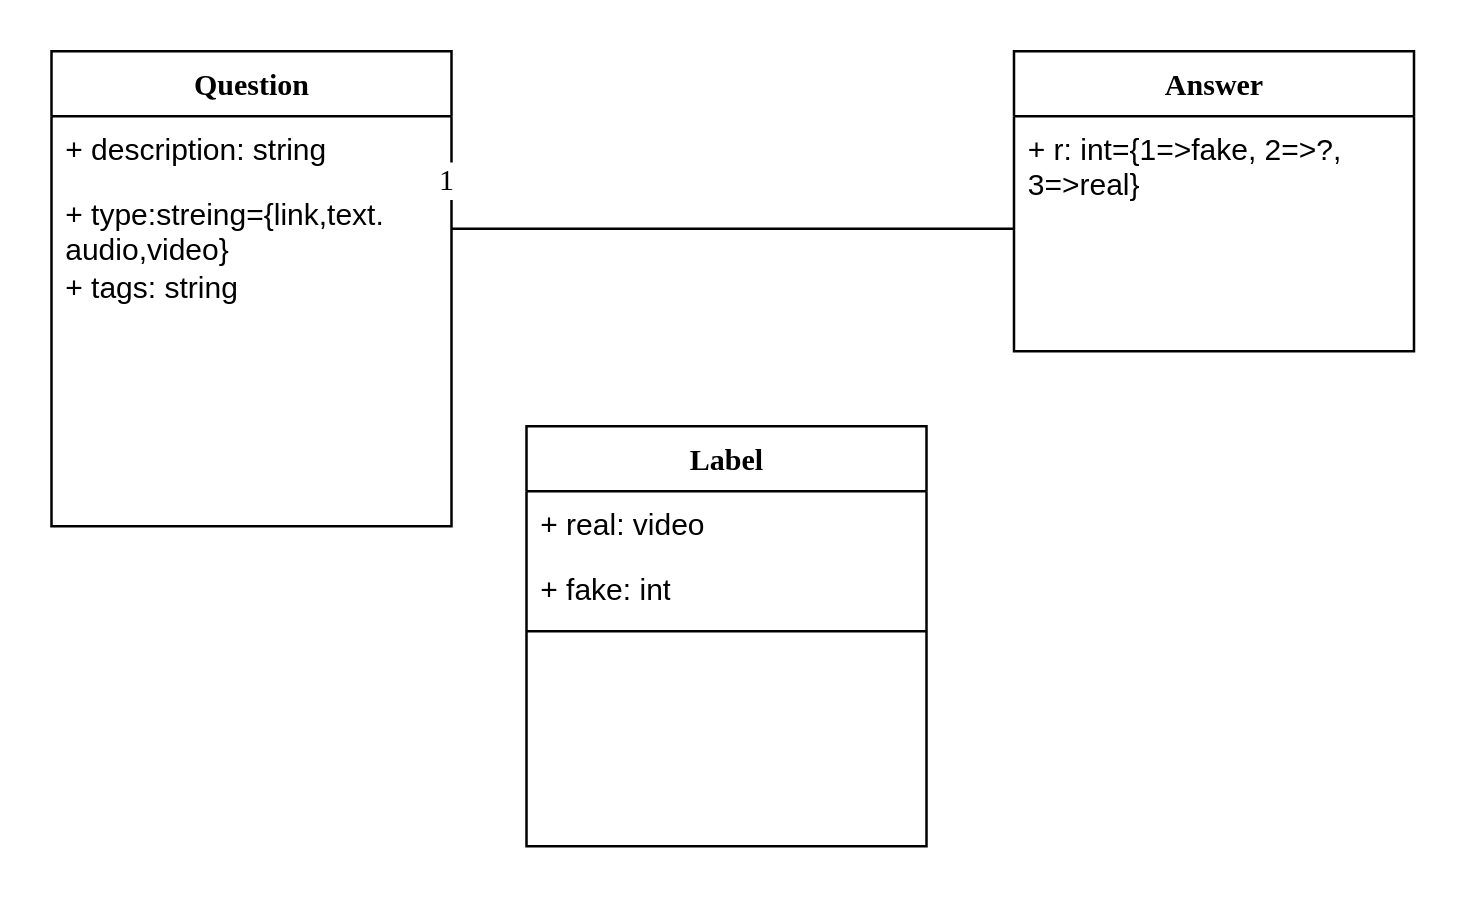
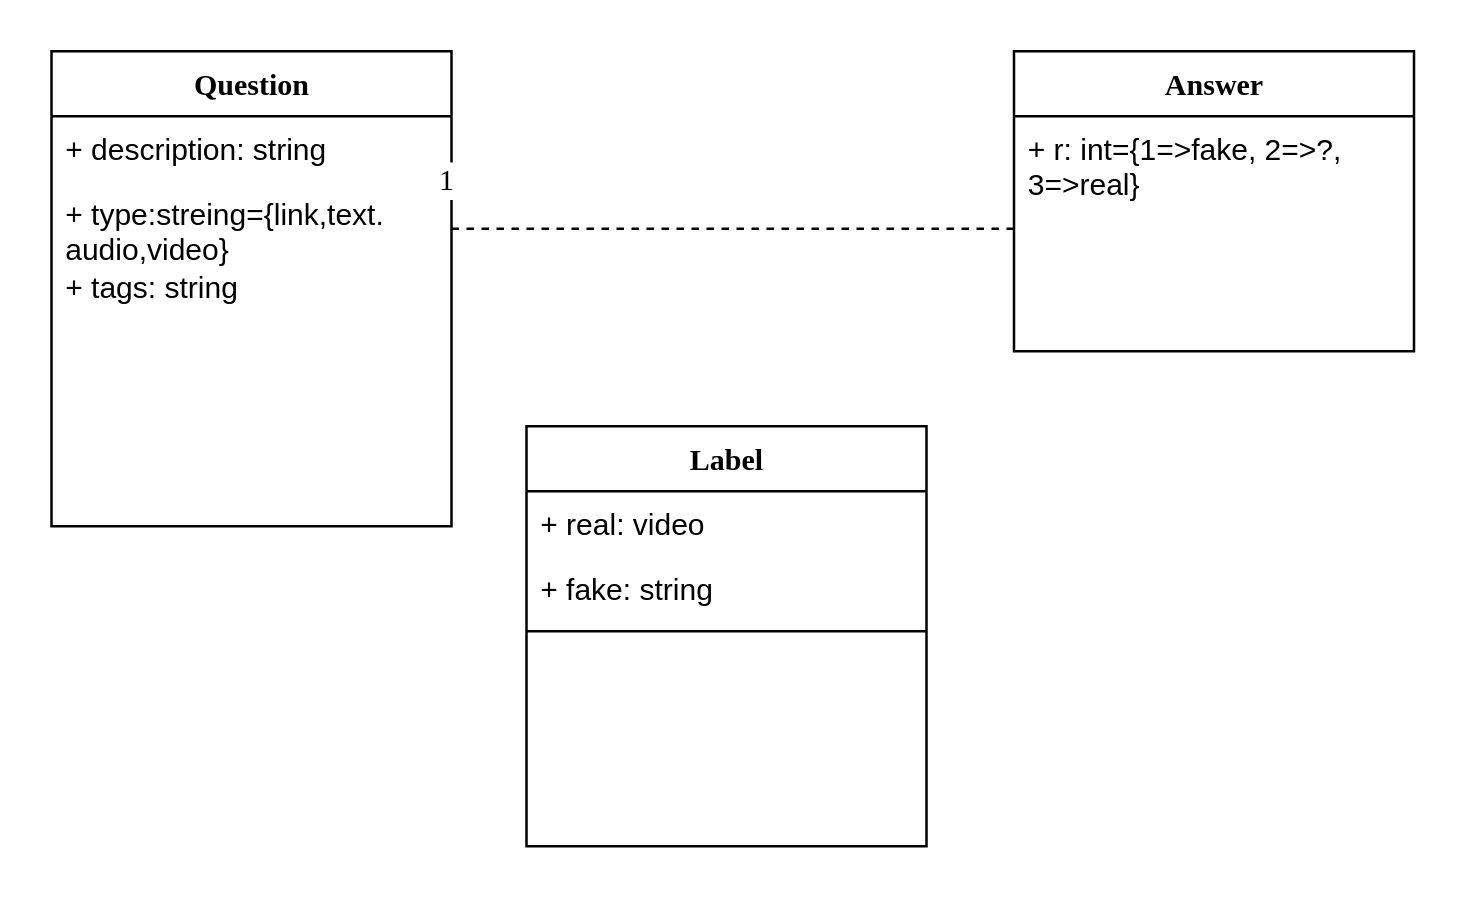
edge "Answer" -- "Question": style solid -> dashed
node "+ fake: int": label "+ fake: int" -> "+ fake: string"
